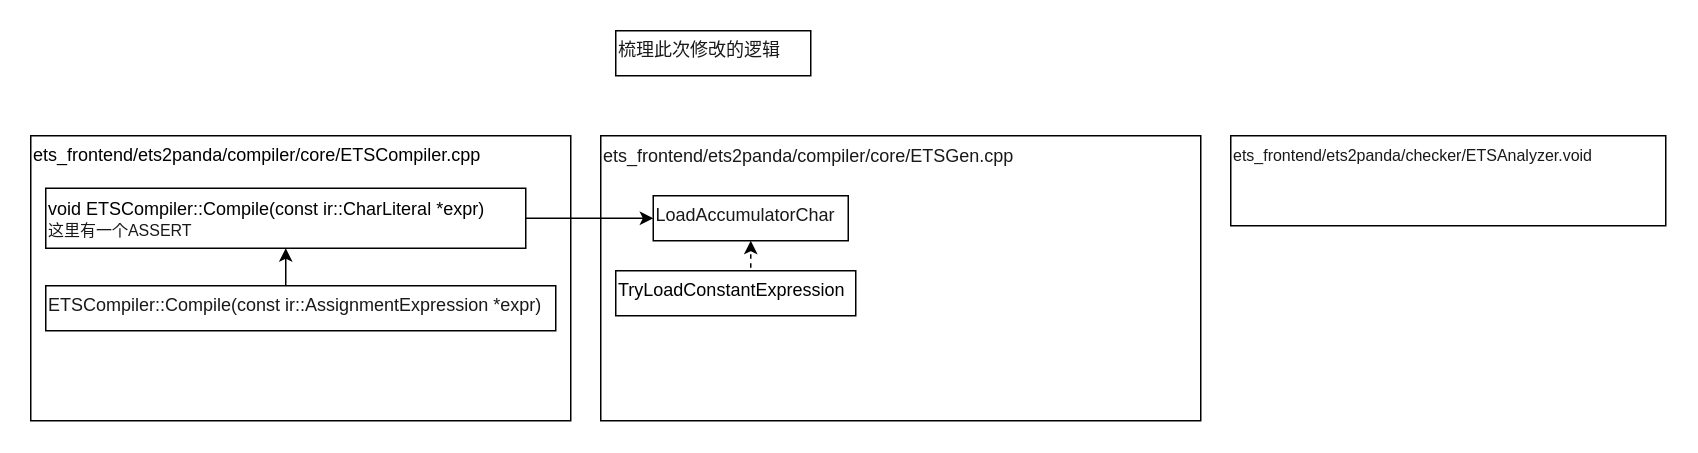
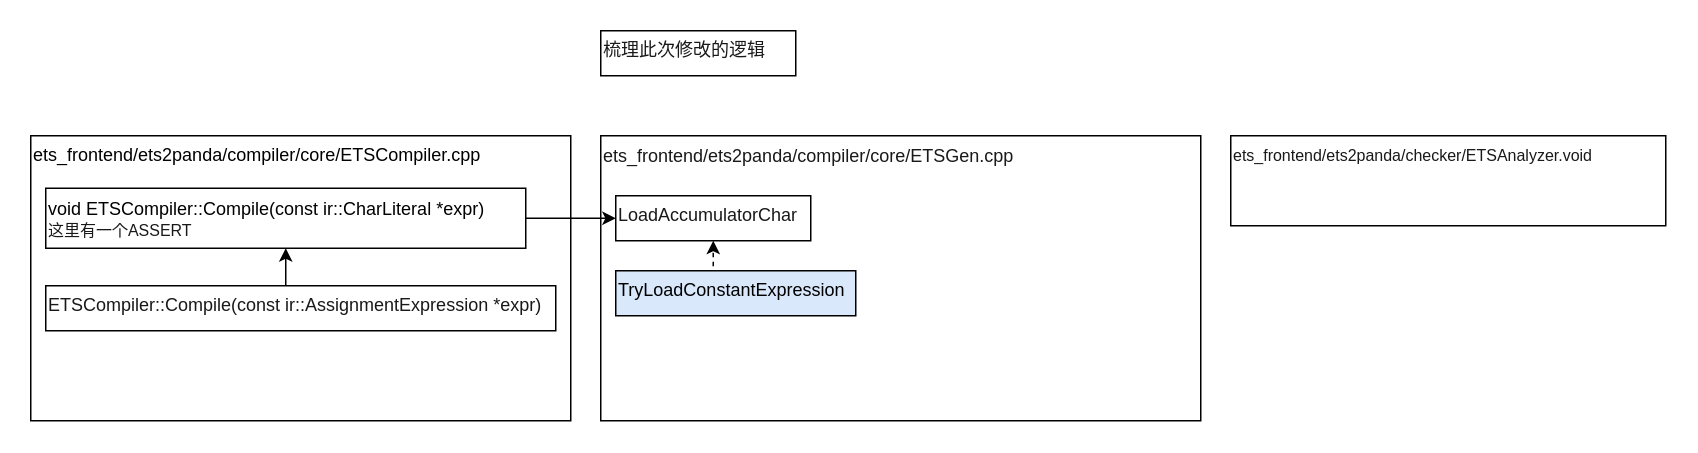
node "梳理此次修改的逻辑": moved (713, 53) -> (698, 53)
node "LoadAccumulatorChar": moved (751, 218) -> (713, 218)
node "TryLoadConstantExpression": fillcolor #ffffff -> #dae8fc
